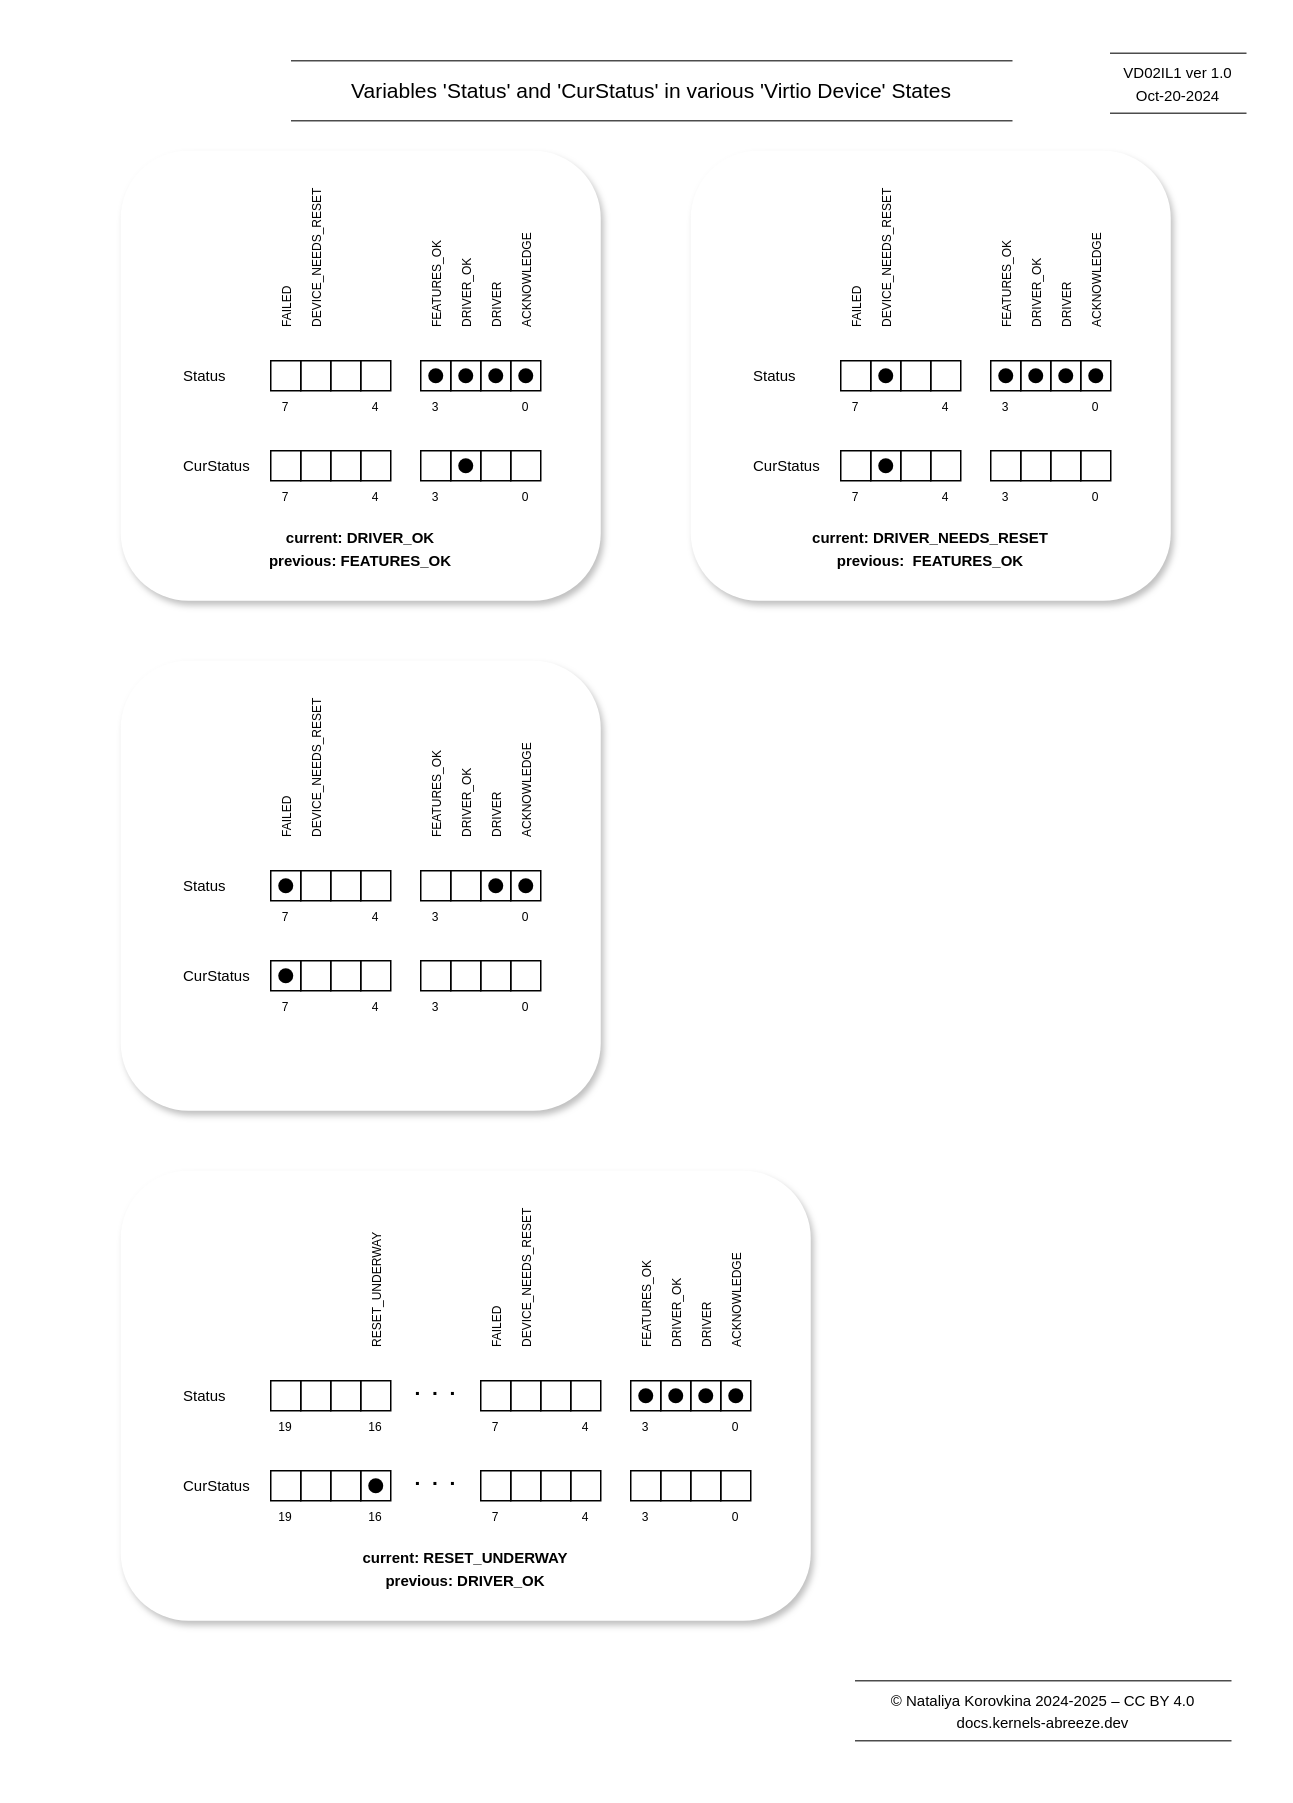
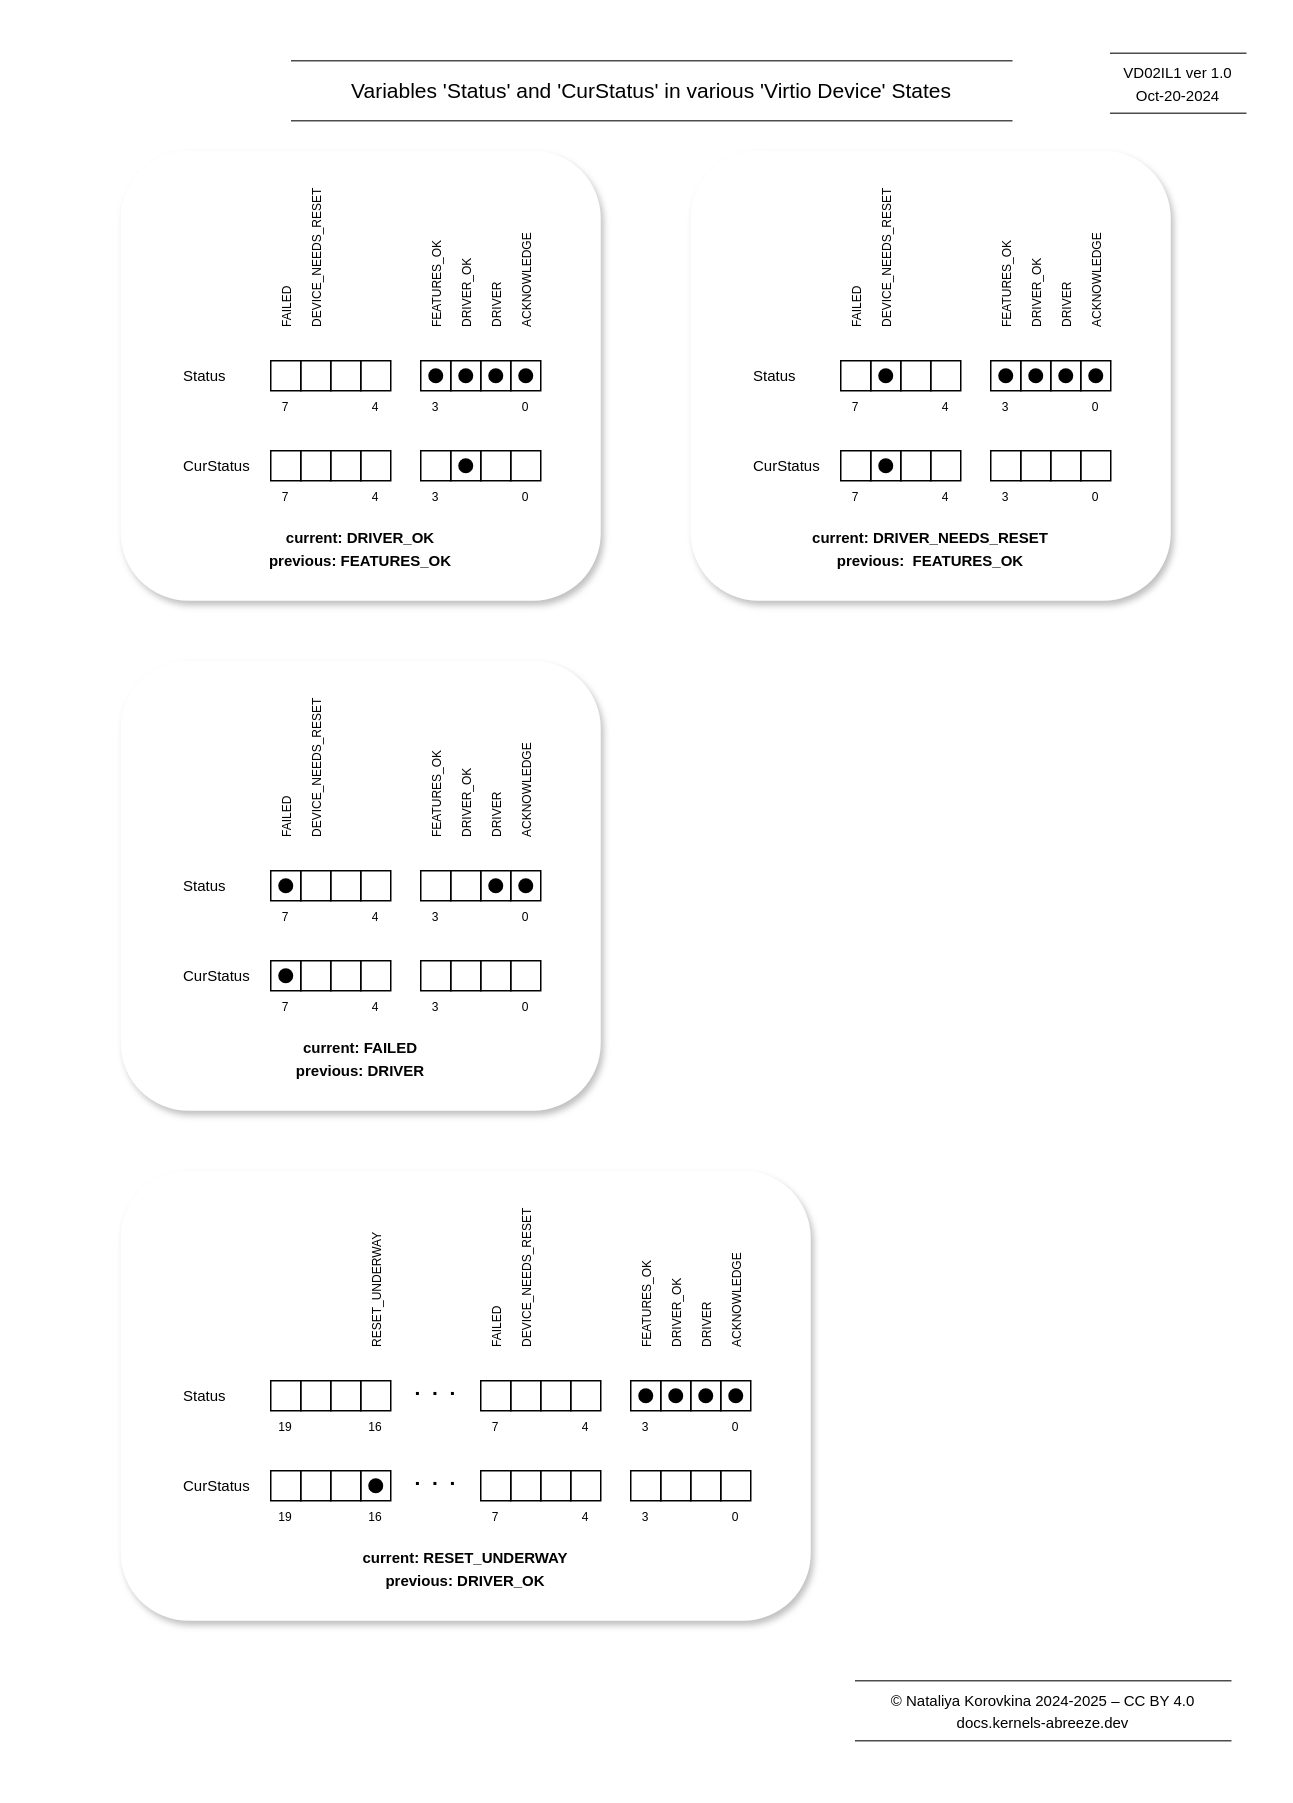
node "current: FAILED previous: DRIVER": added
